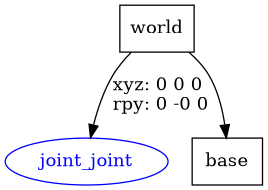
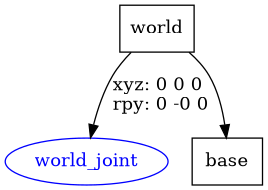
node "joint_joint": label "joint_joint" -> "world_joint"
